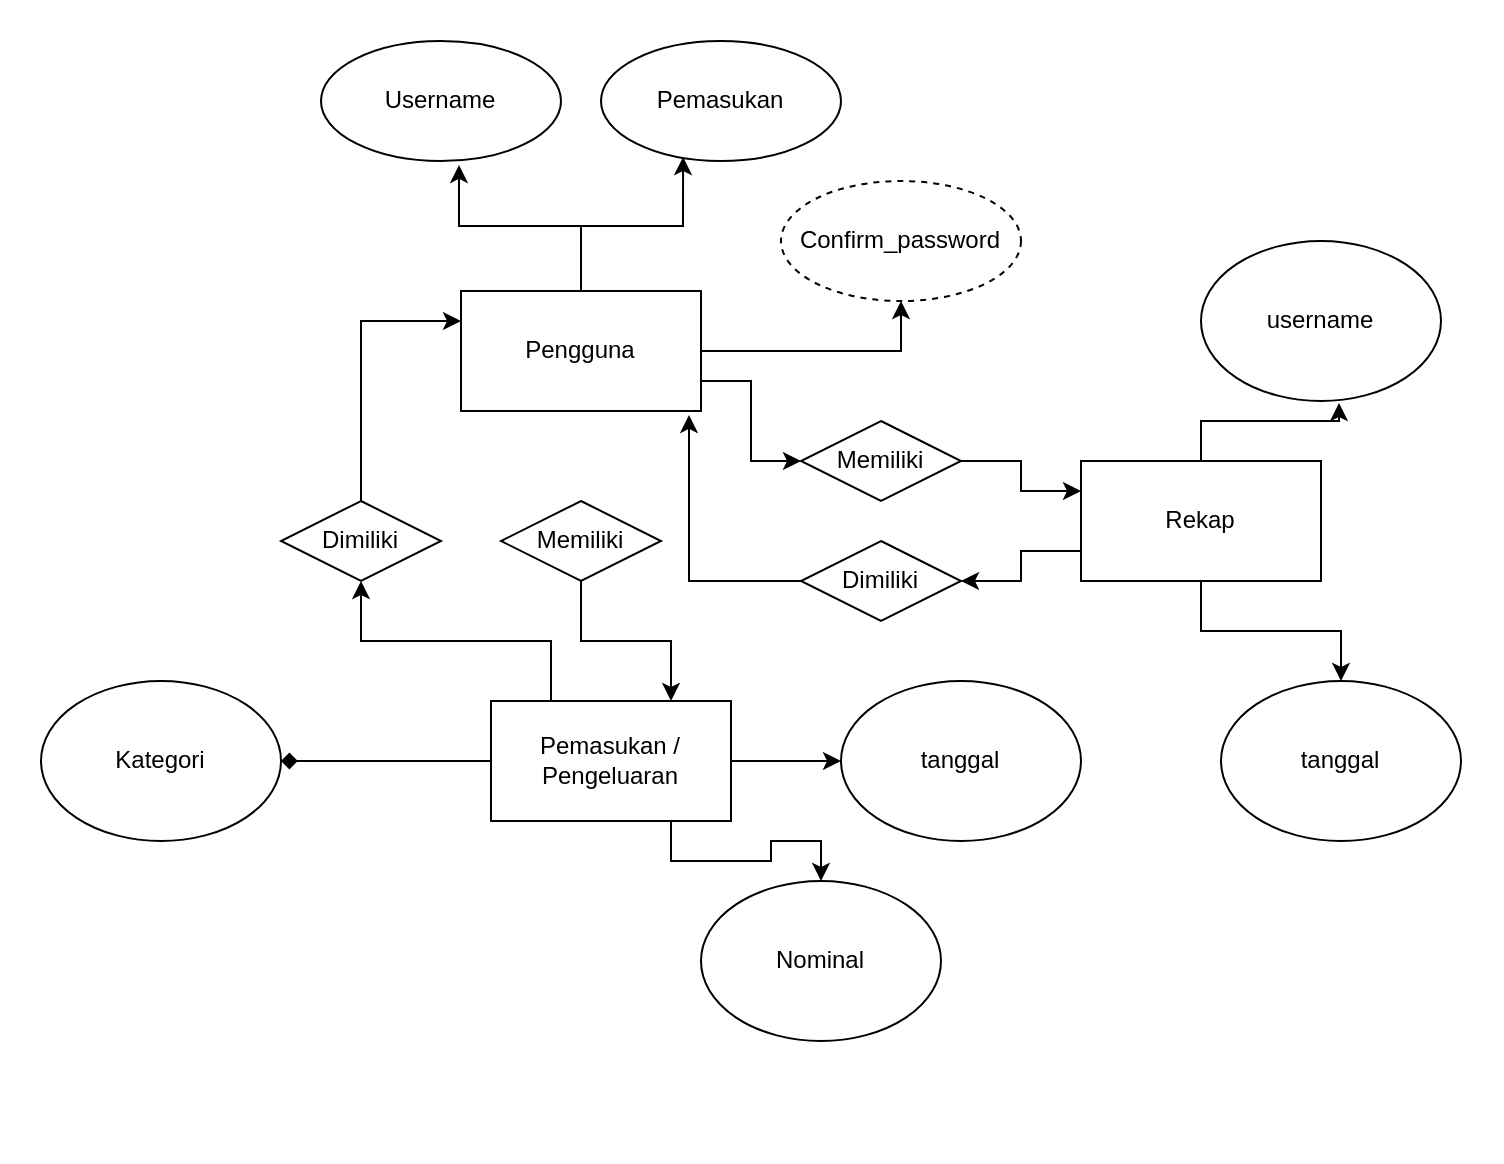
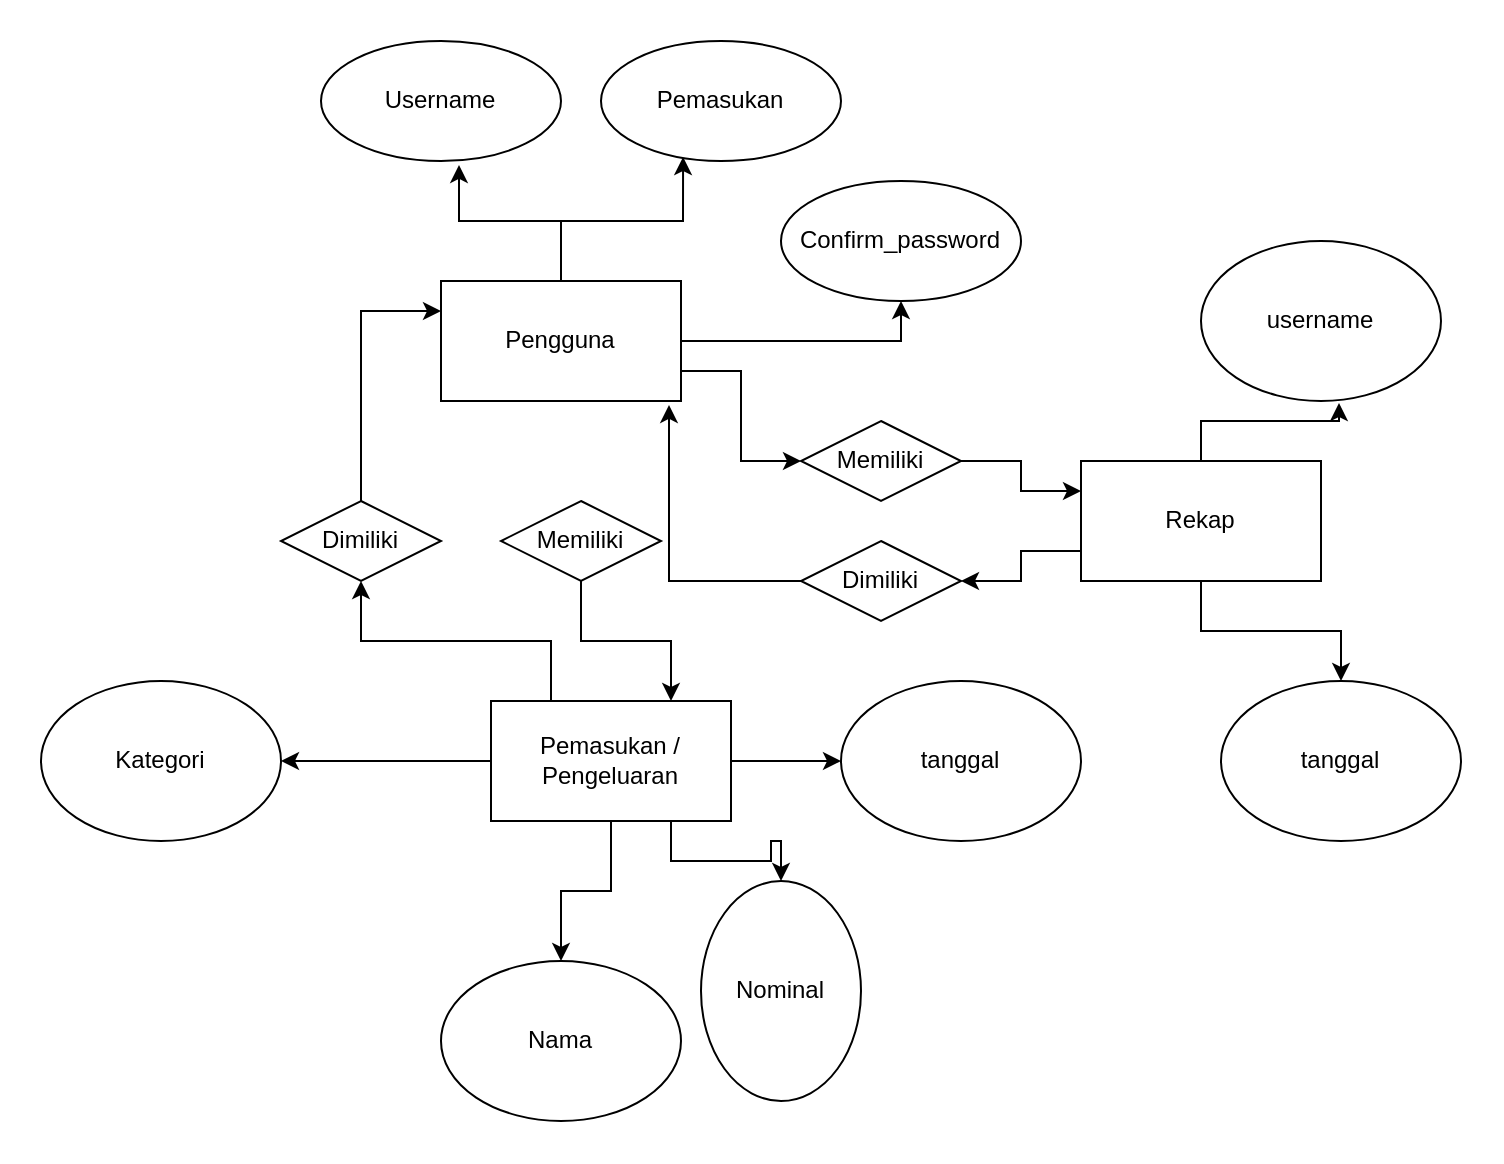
node "Confirm_password": style dashed -> solid
node "Pengguna": moved (581, 351) -> (561, 341)
edge "Pemasukan / Pengeluaran" -> "Kategori": arrowhead diamond -> classic
edge "Pemasukan / Pengeluaran" -> "Nama": added
node "Nominal": size 240x160 -> 160x220
node "Nama": added
